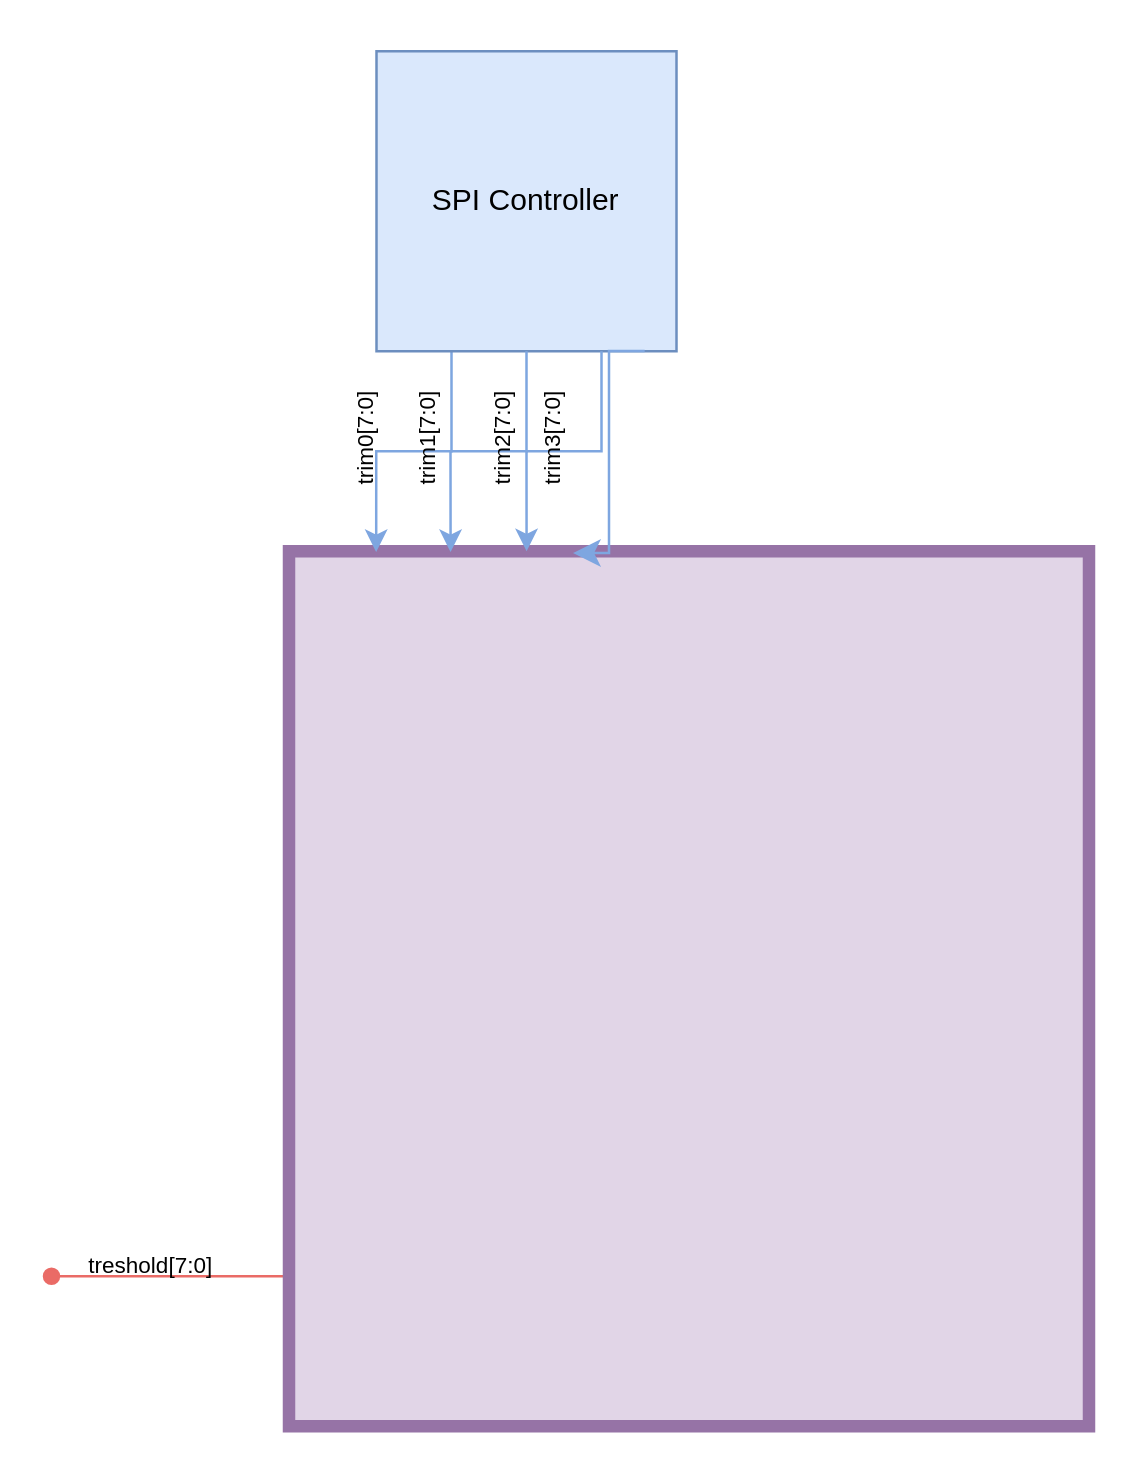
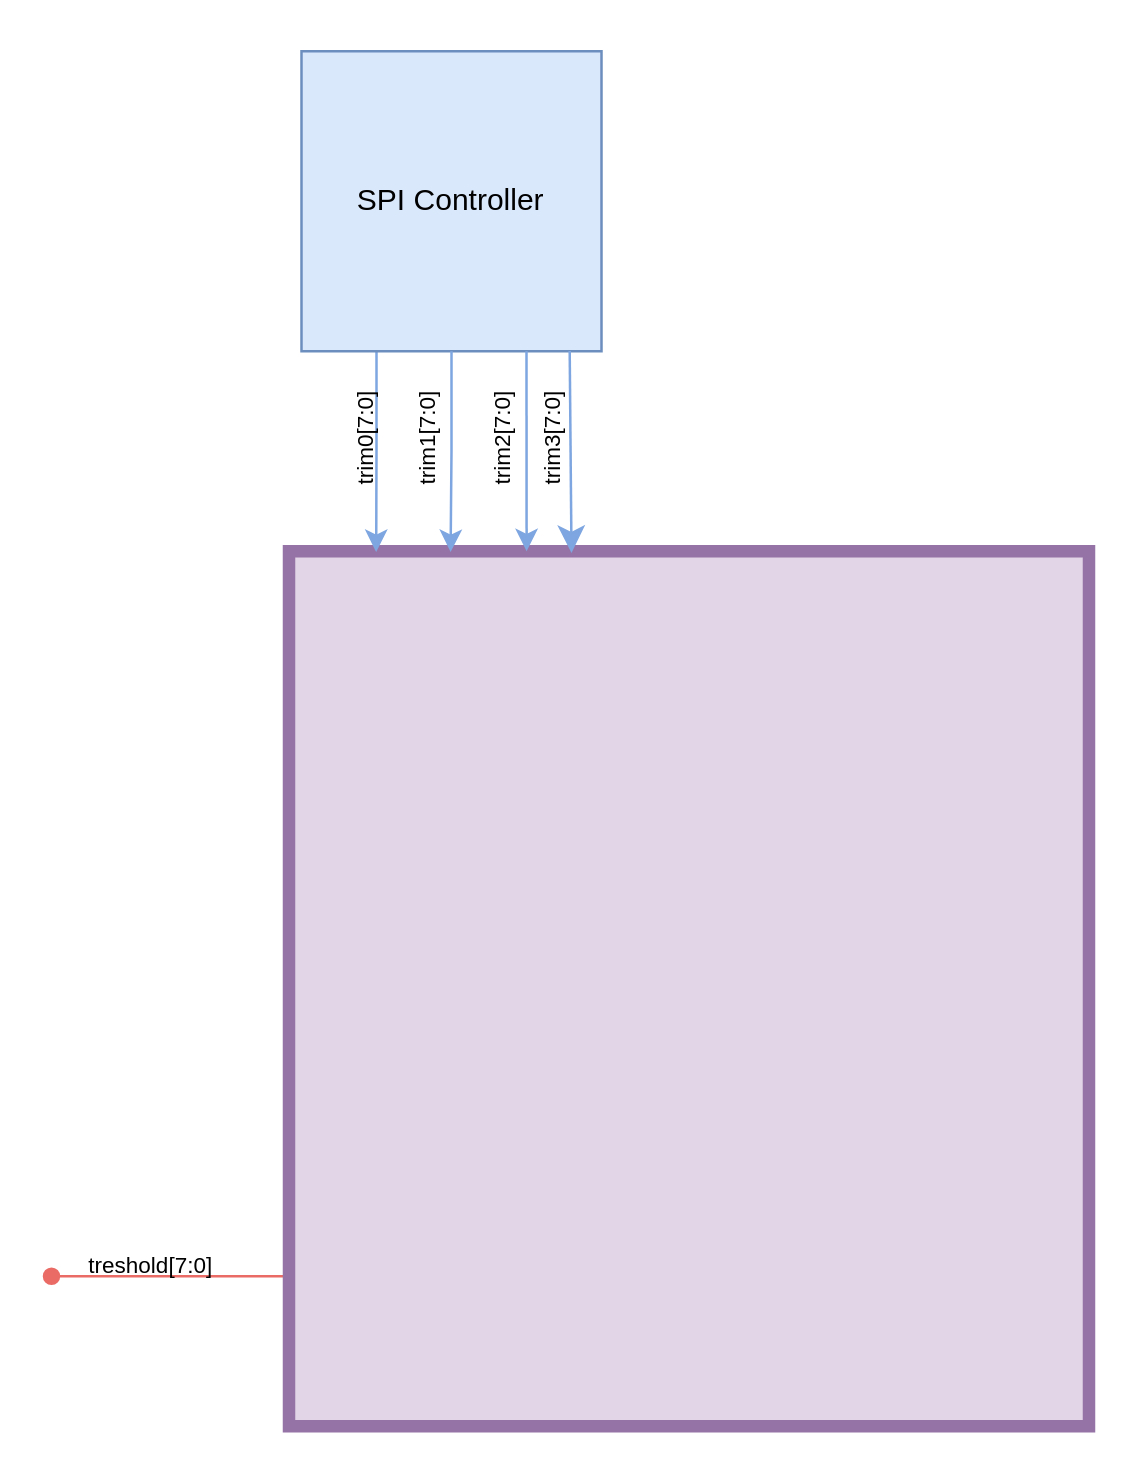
node "SPI Controller": moved (526, 201) -> (451, 201)
